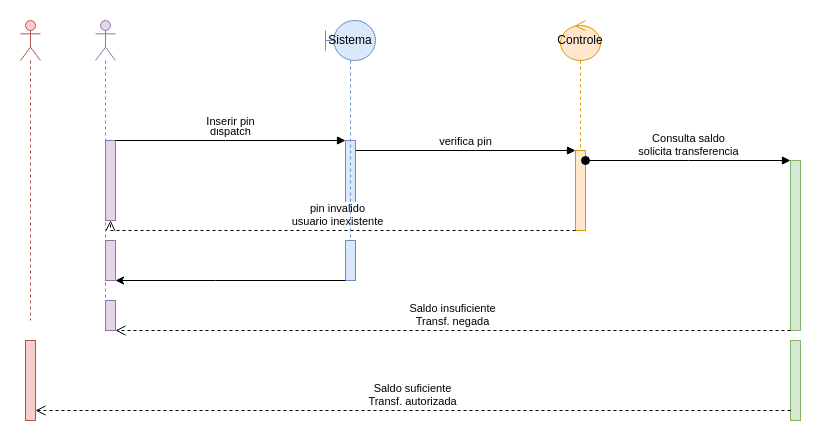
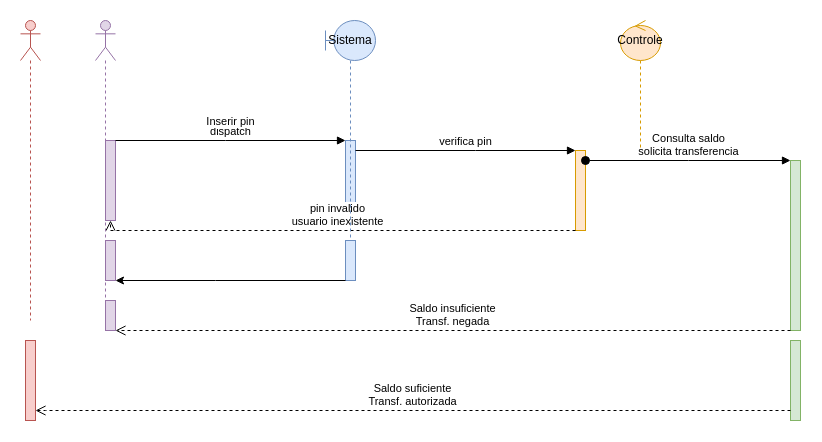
node "Controle": moved (581, 86) -> (641, 86)
